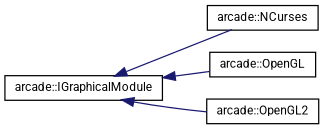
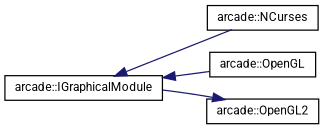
edge "arcade::OpenGL2" -> "arcade::IGraphicalModule": reversed
